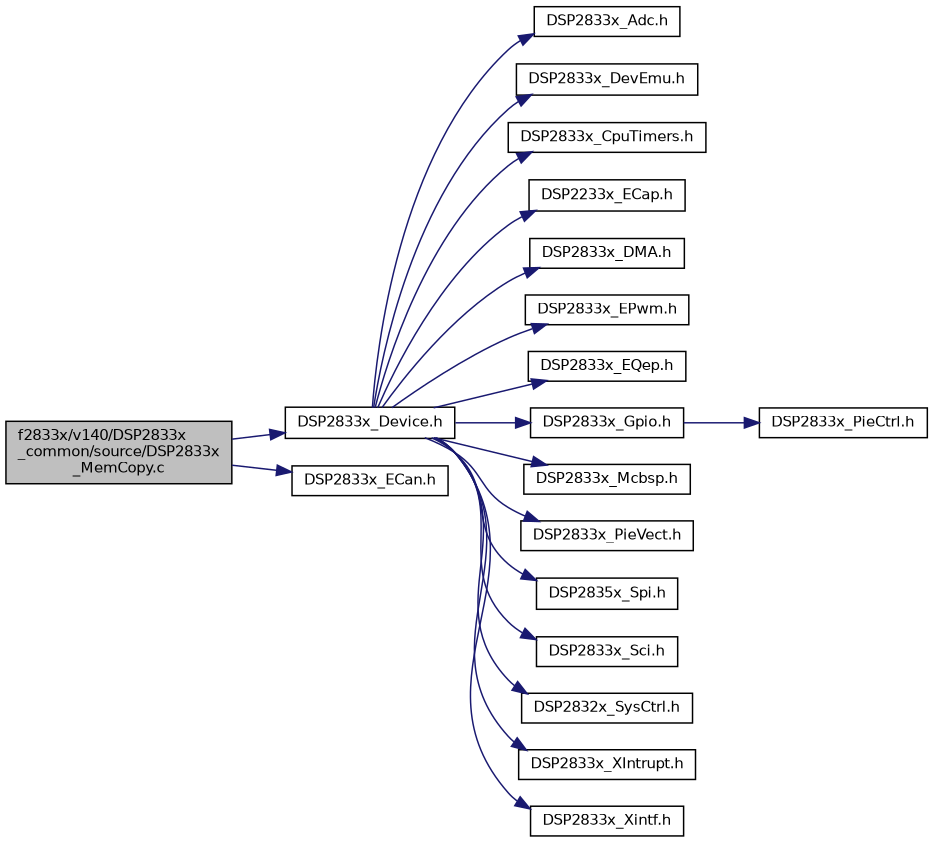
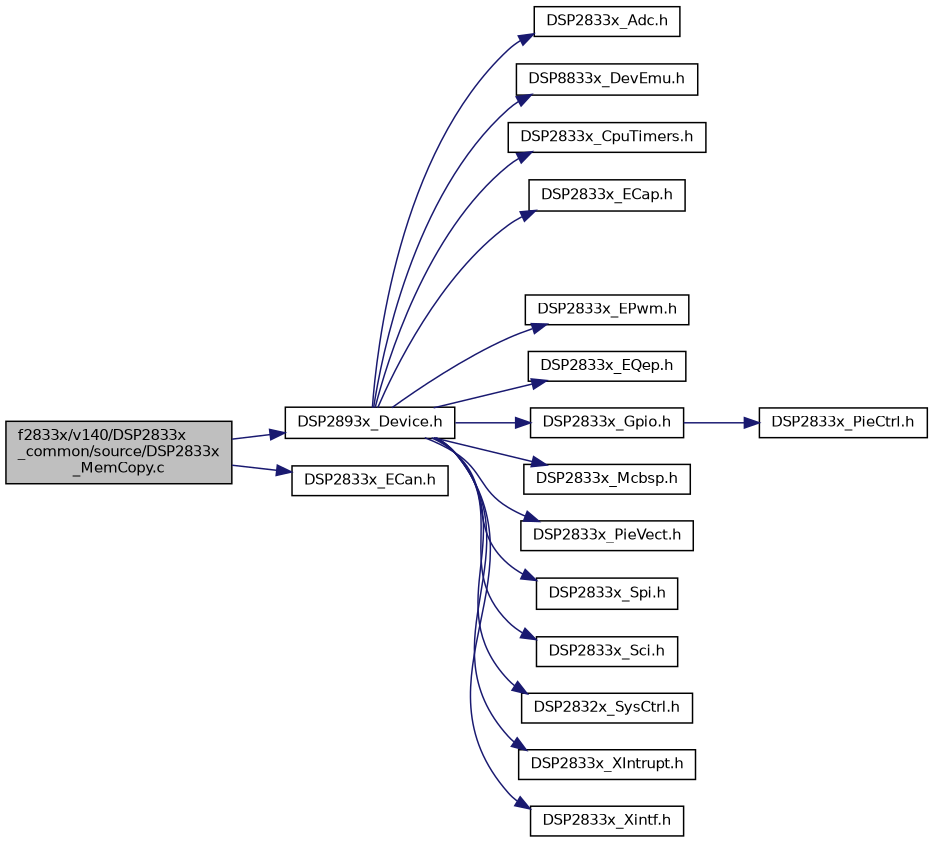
node "DSP2833x_DevEmu.h": label "DSP2833x_DevEmu.h" -> "DSP8833x_DevEmu.h"
node "DSP2233x_ECap.h": label "DSP2233x_ECap.h" -> "DSP2833x_ECap.h"
node "DSP2833x_DMA.h": removed
node "DSP2833x_Device.h": label "DSP2833x_Device.h" -> "DSP2893x_Device.h"
node "DSP2835x_Spi.h": label "DSP2835x_Spi.h" -> "DSP2833x_Spi.h"
